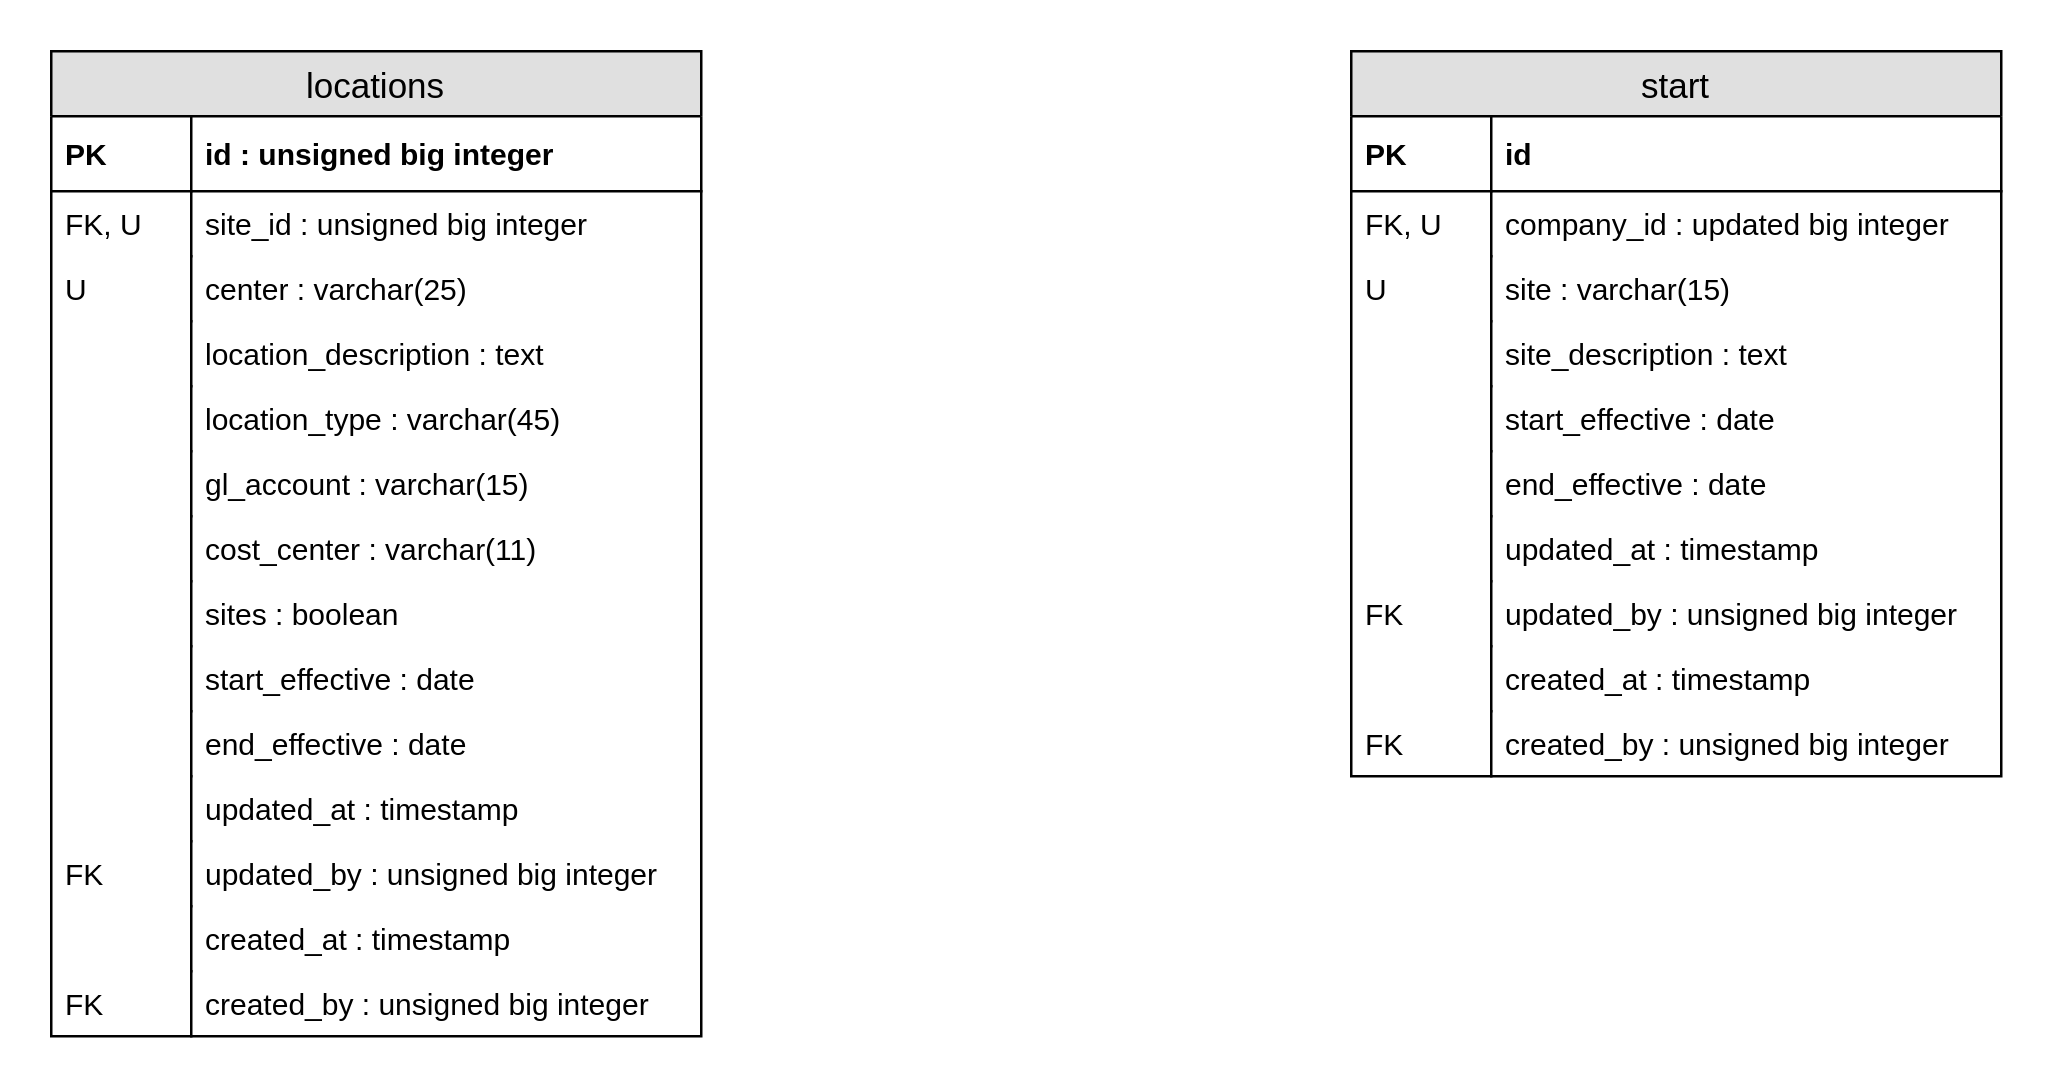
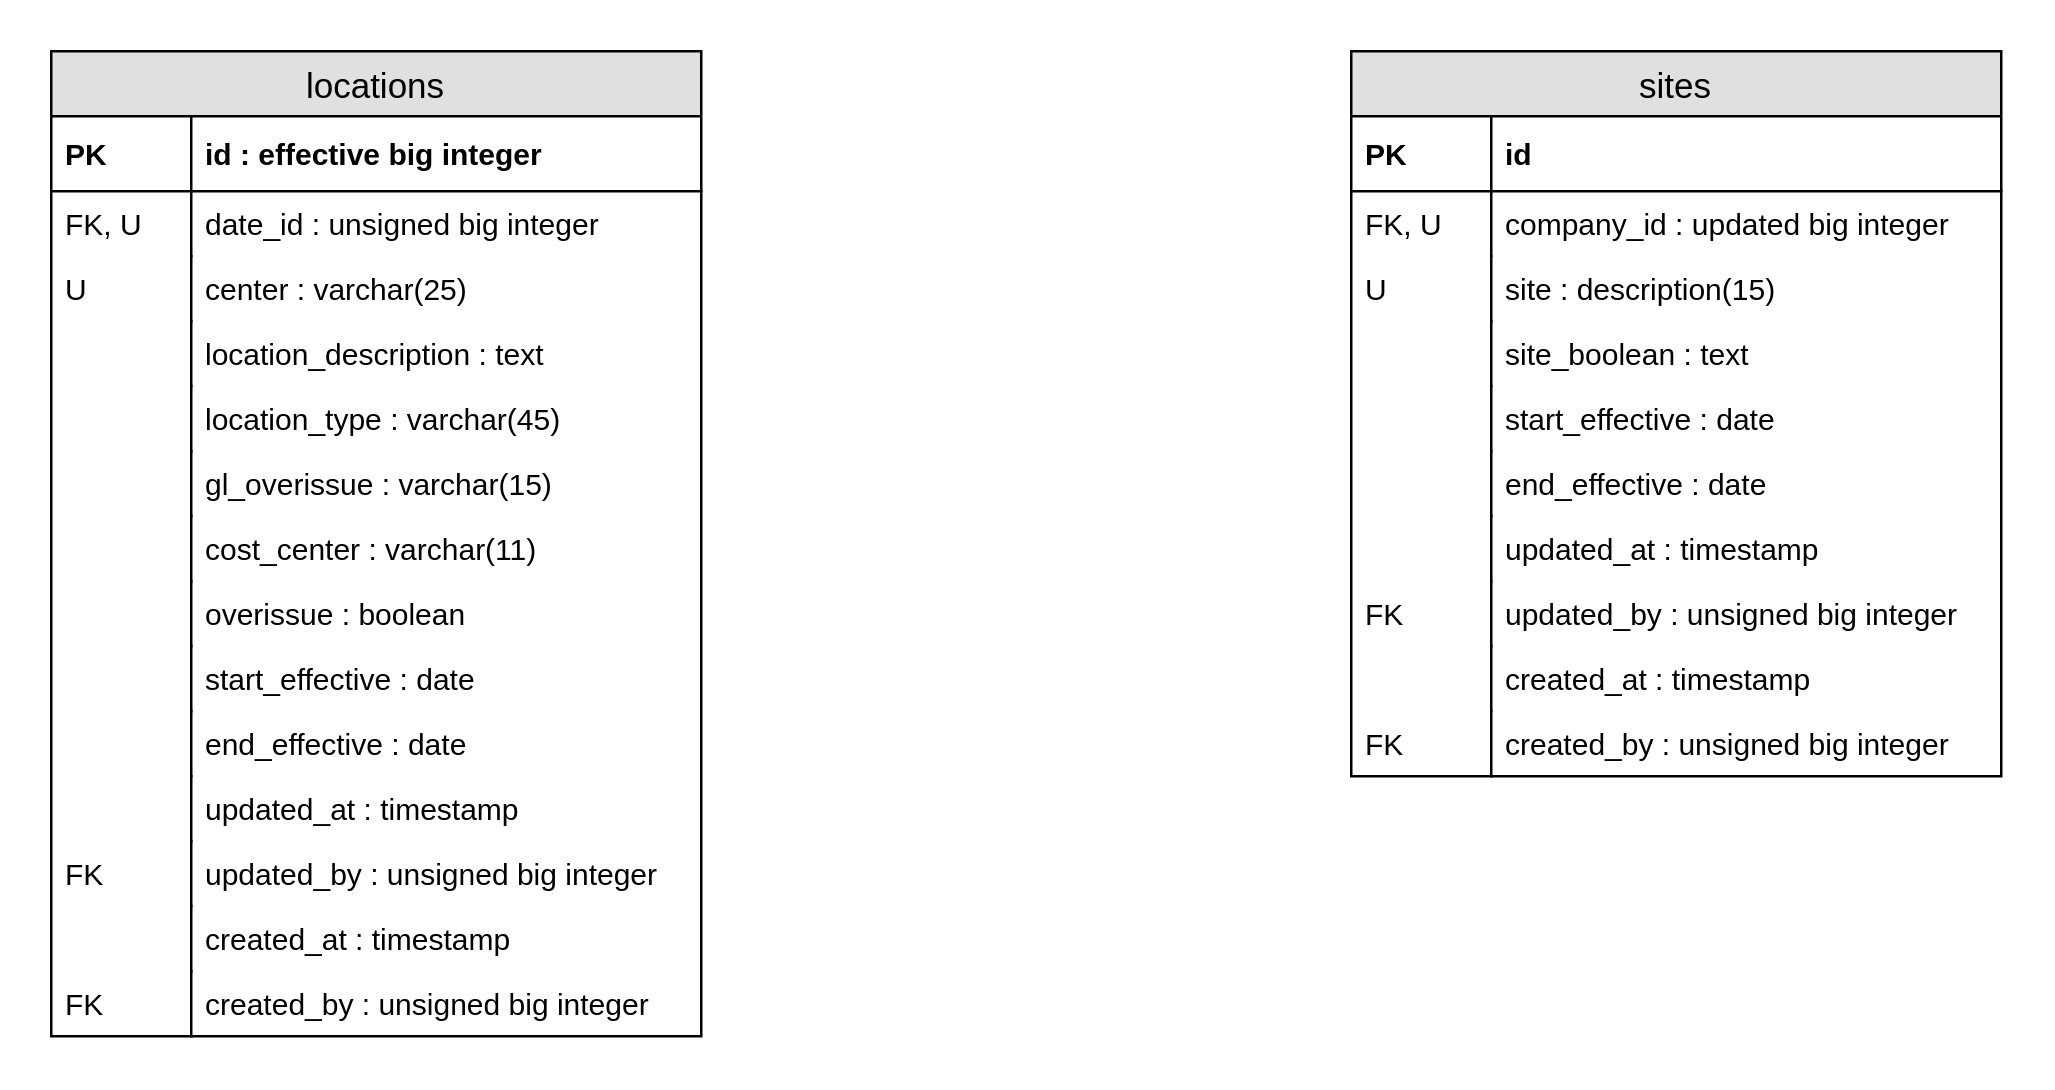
node "start": label "start" -> "sites"
node "id : unsigned big integer": label "id : unsigned big integer" -> "id : effective big integer"
node "site_id : unsigned big integer": label "site_id : unsigned big integer" -> "date_id : unsigned big integer"
node "site : varchar(15)": label "site : varchar(15)" -> "site : description(15)"
node "site_description : text": label "site_description : text" -> "site_boolean : text"
node "gl_account : varchar(15)": label "gl_account : varchar(15)" -> "gl_overissue : varchar(15)"
node "sites : boolean": label "sites : boolean" -> "overissue : boolean"
